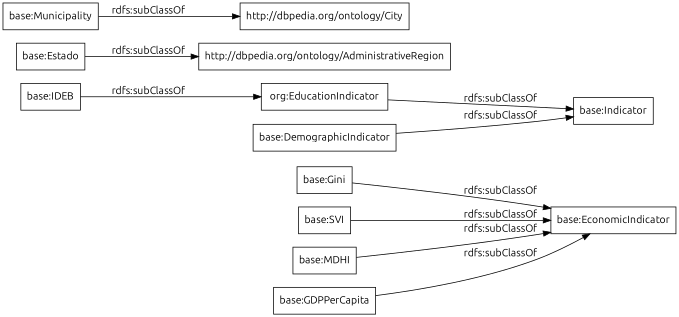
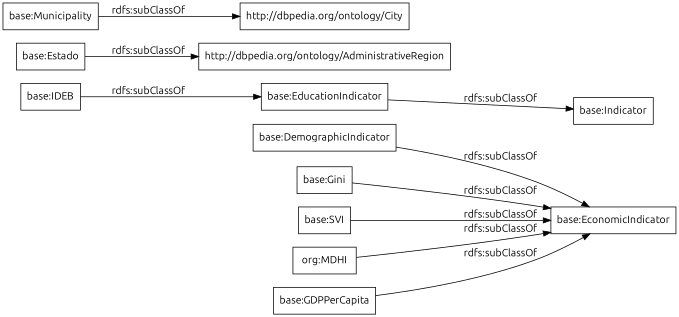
node "org:EducationIndicator": label "org:EducationIndicator" -> "base:EducationIndicator"
edge "base:DemographicIndicator" -> "base:Indicator": now "base:DemographicIndicator" -> "base:EconomicIndicator"
node "base:MDHI": label "base:MDHI" -> "org:MDHI"
